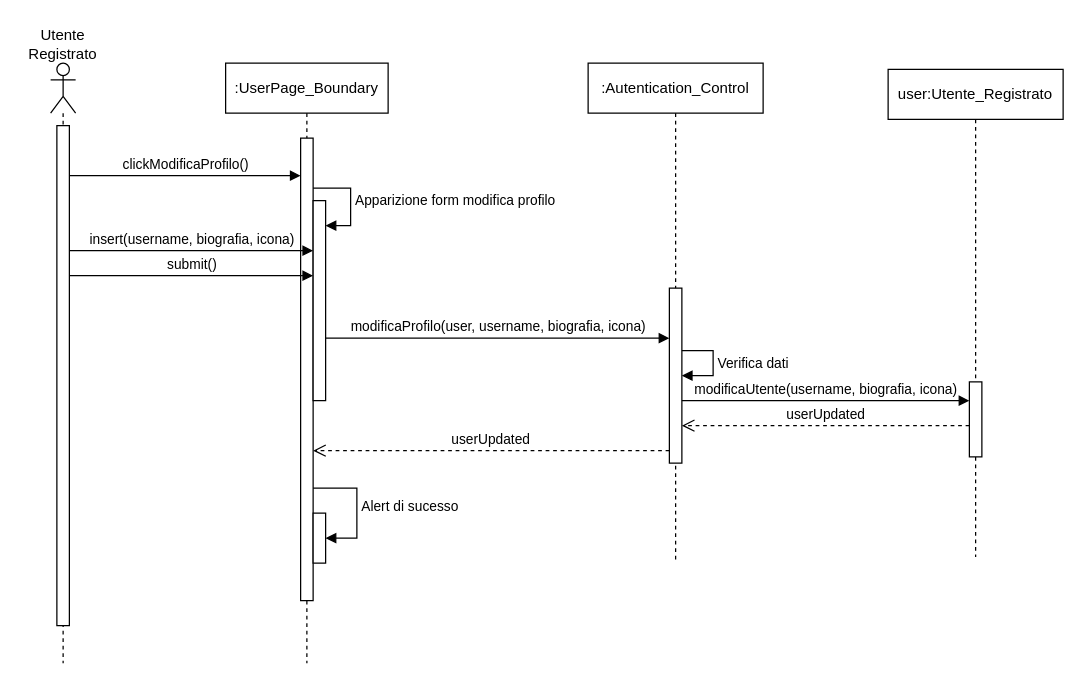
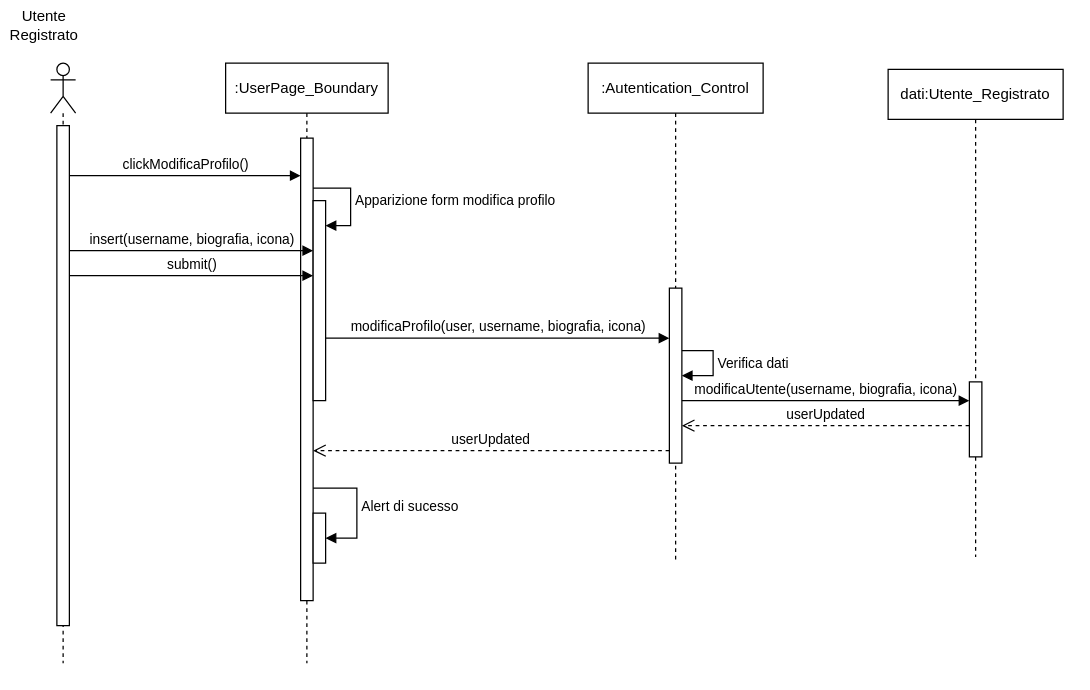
node "Utente Registrato": moved (63, 44) -> (44, 26)
node "user:Utente_Registrato": label "user:Utente_Registrato" -> "dati:Utente_Registrato"
